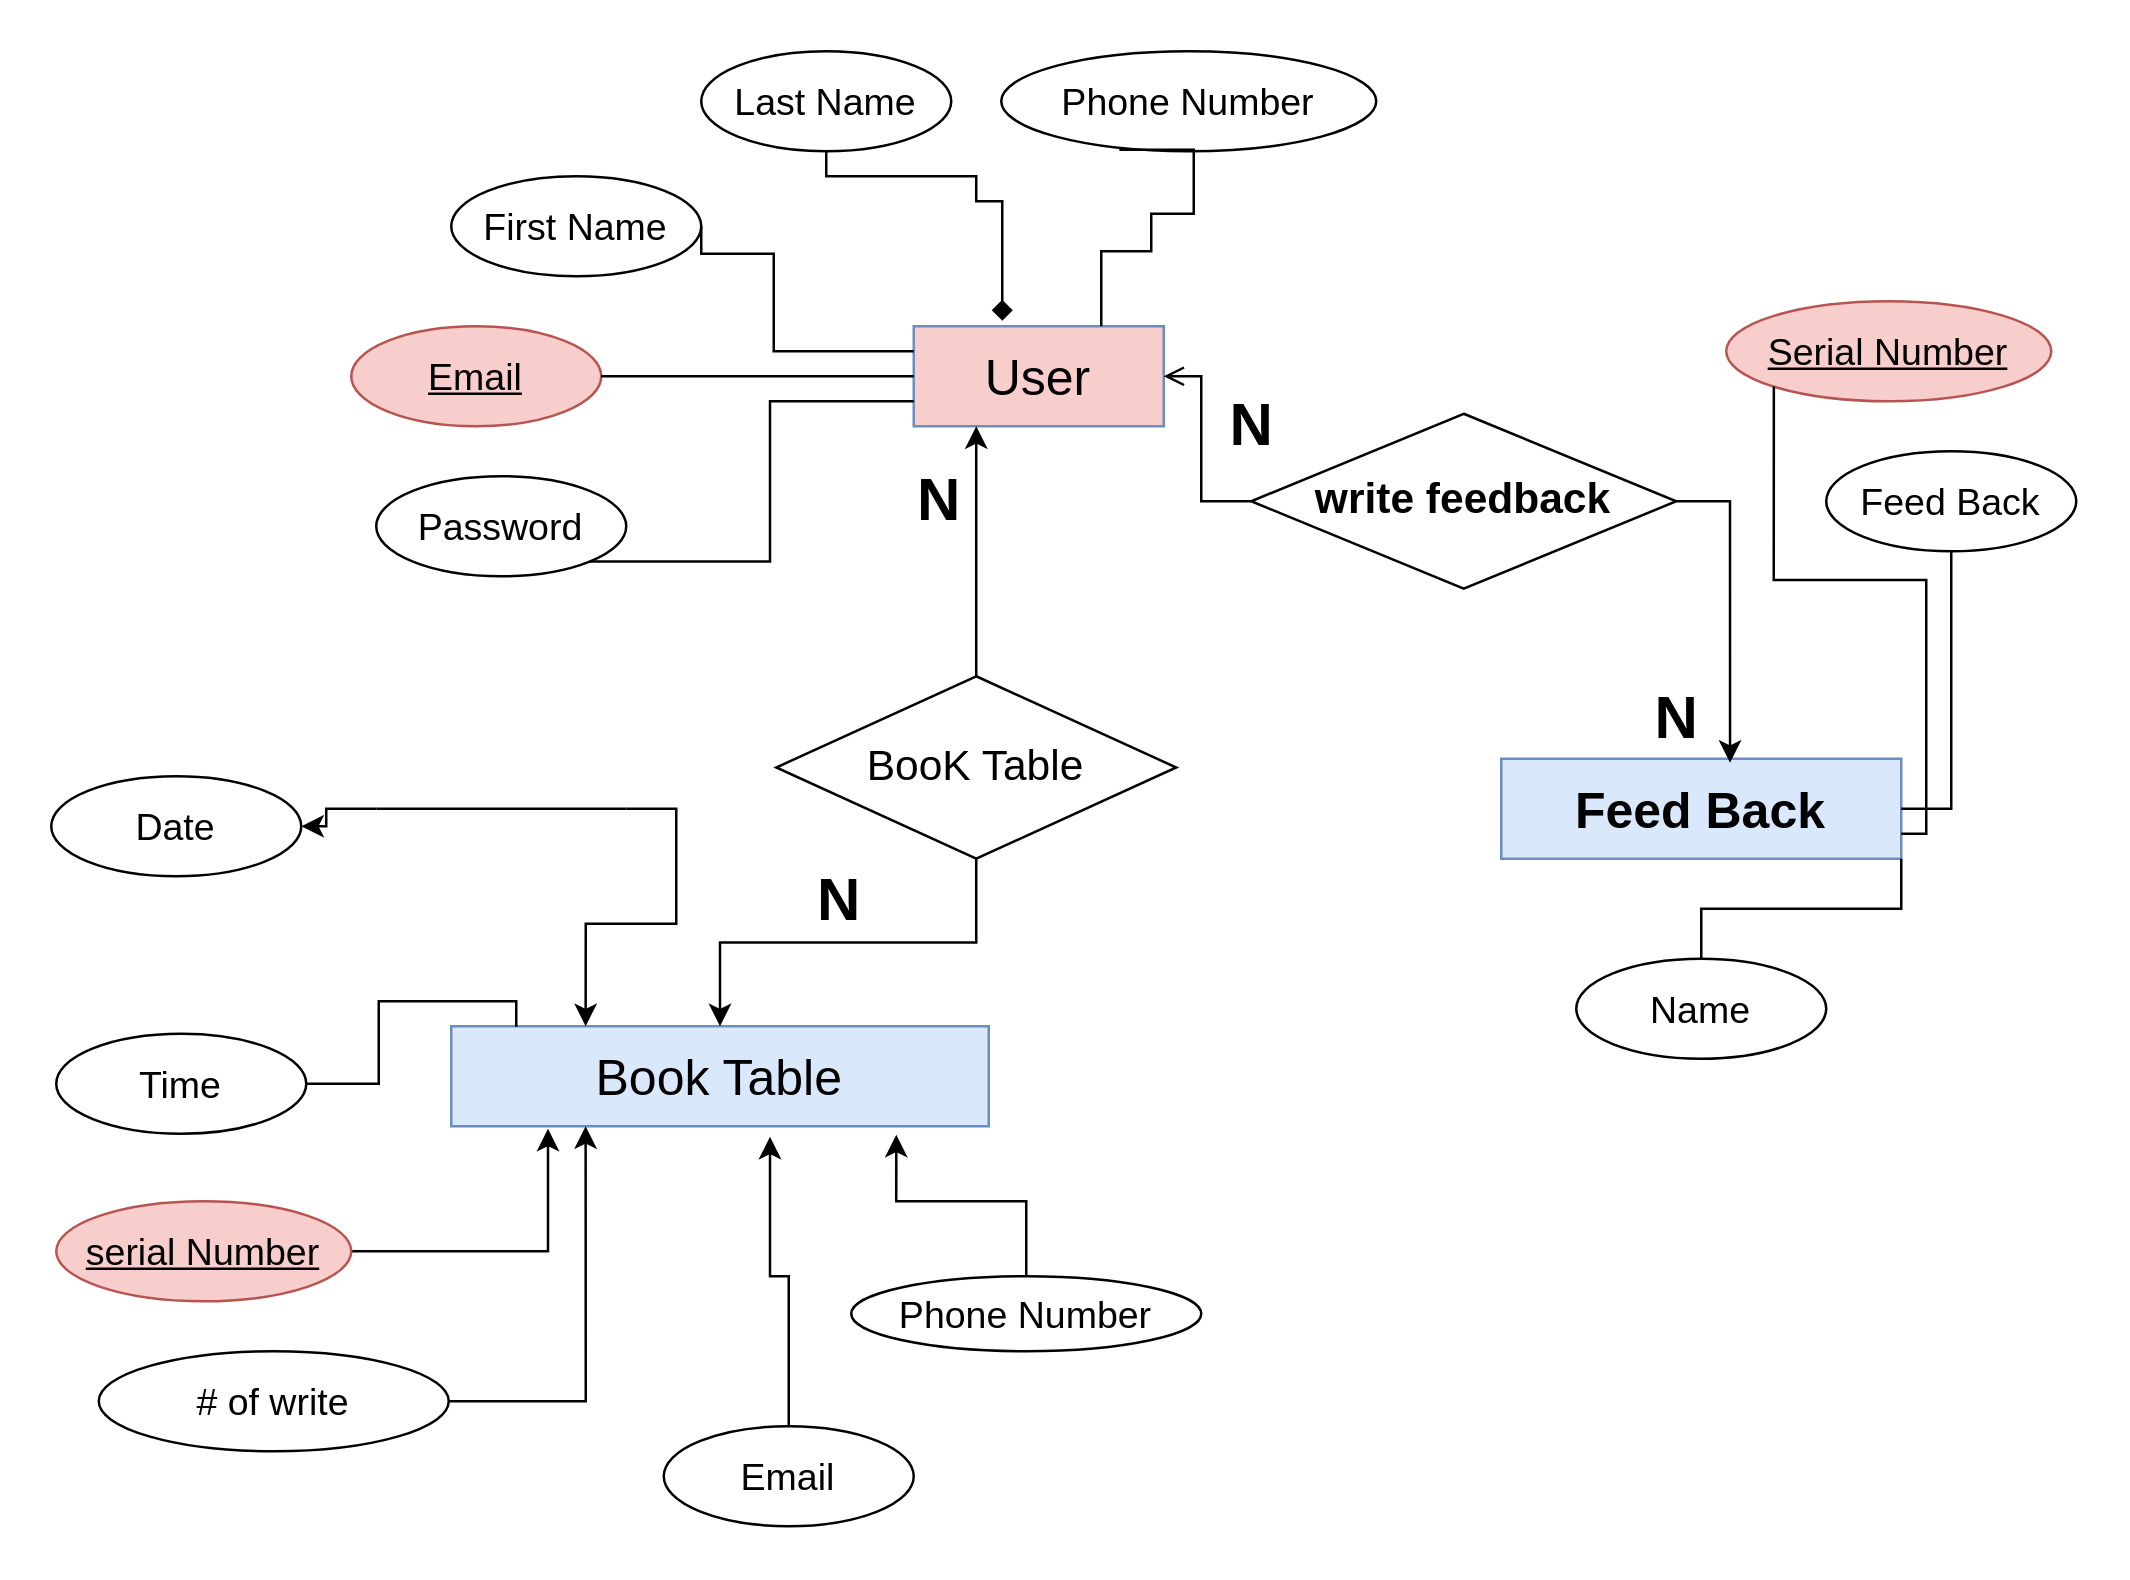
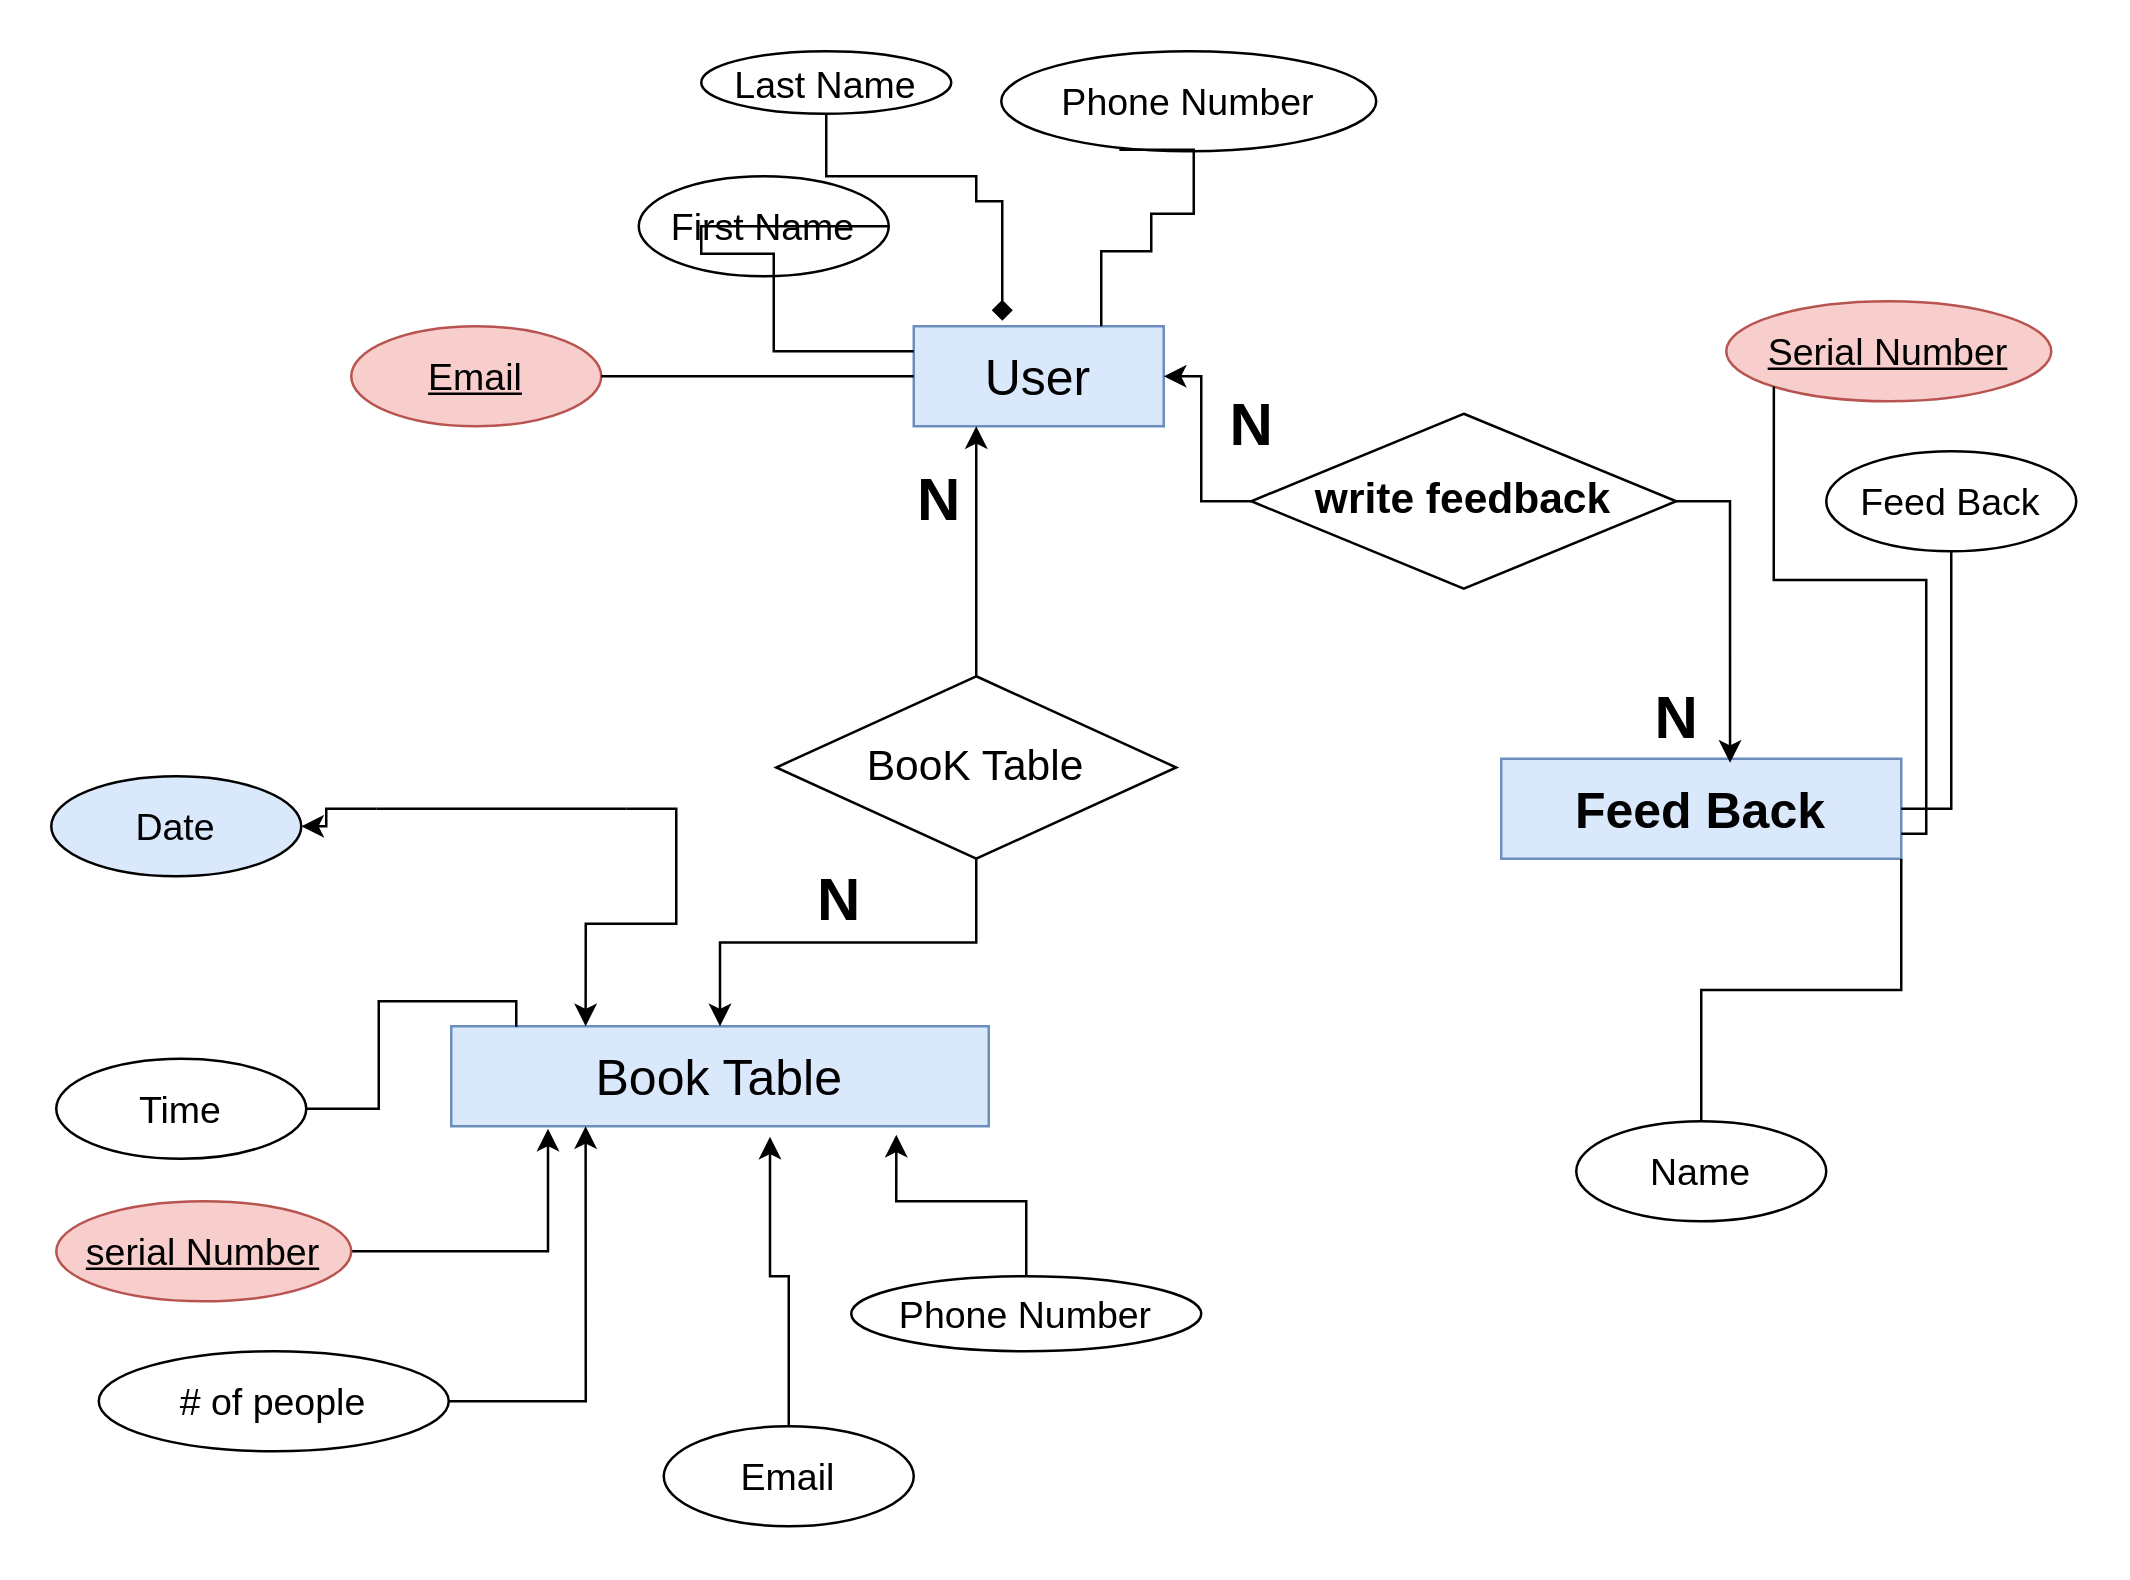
node "Last Name": size 250x100 -> 250x63
node "First Name": moved (576, 226) -> (764, 226)
node "User": fillcolor #f8cecc -> #dae8fc
edge "write feedback" -> "User": arrowhead open -> classic
edge "User" -- "Password": removed
node "Password": removed
node "Date": fillcolor #ffffff -> #dae8fc
node "Name": moved (1701, 1009) -> (1701, 1171)
node "Time": moved (181, 1084) -> (181, 1109)
node "# of write": label "# of write" -> "# of people"
